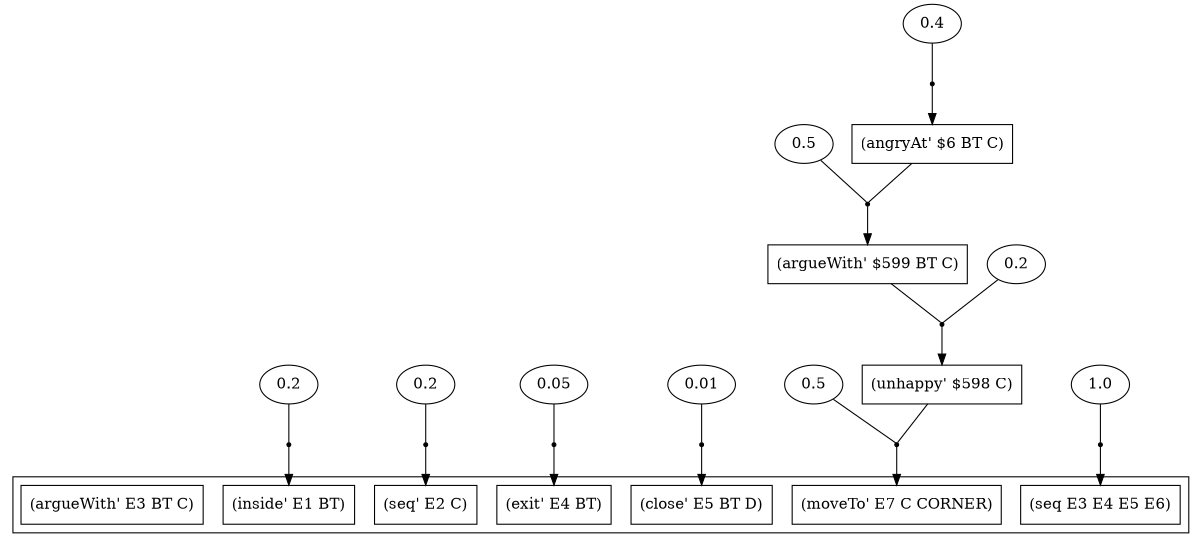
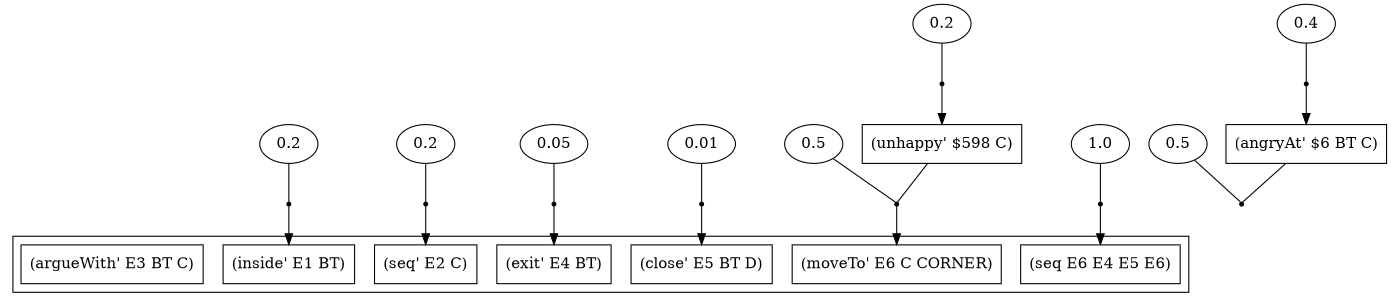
node "(argueWith' $599 BT C)": removed
node "(moveTo' E7 C CORNER)": label "(moveTo' E7 C CORNER)" -> "(moveTo' E6 C CORNER)"
node "(seq E3 E4 E5 E6)": label "(seq E3 E4 E5 E6)" -> "(seq E6 E4 E5 E6)"
